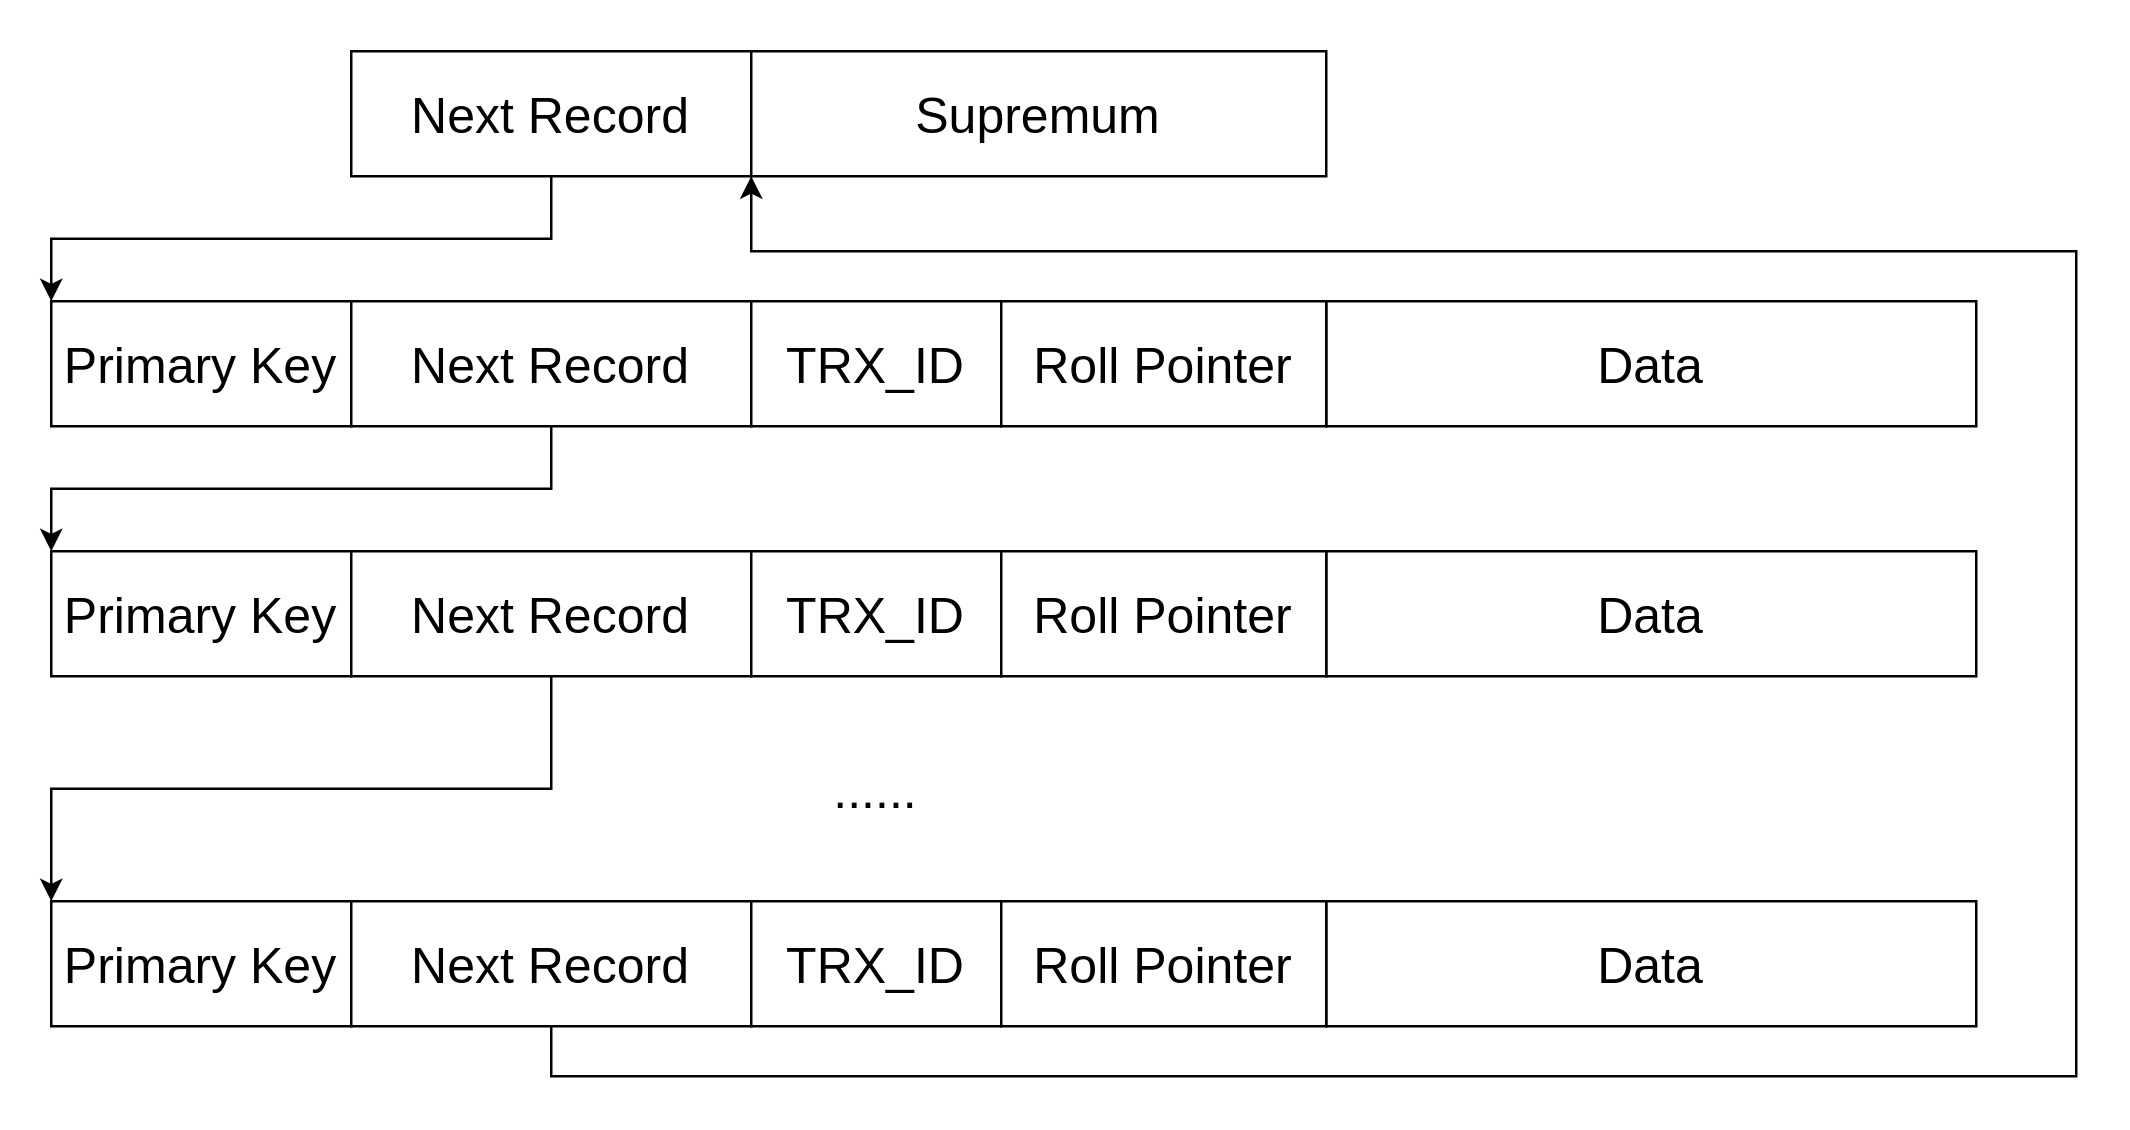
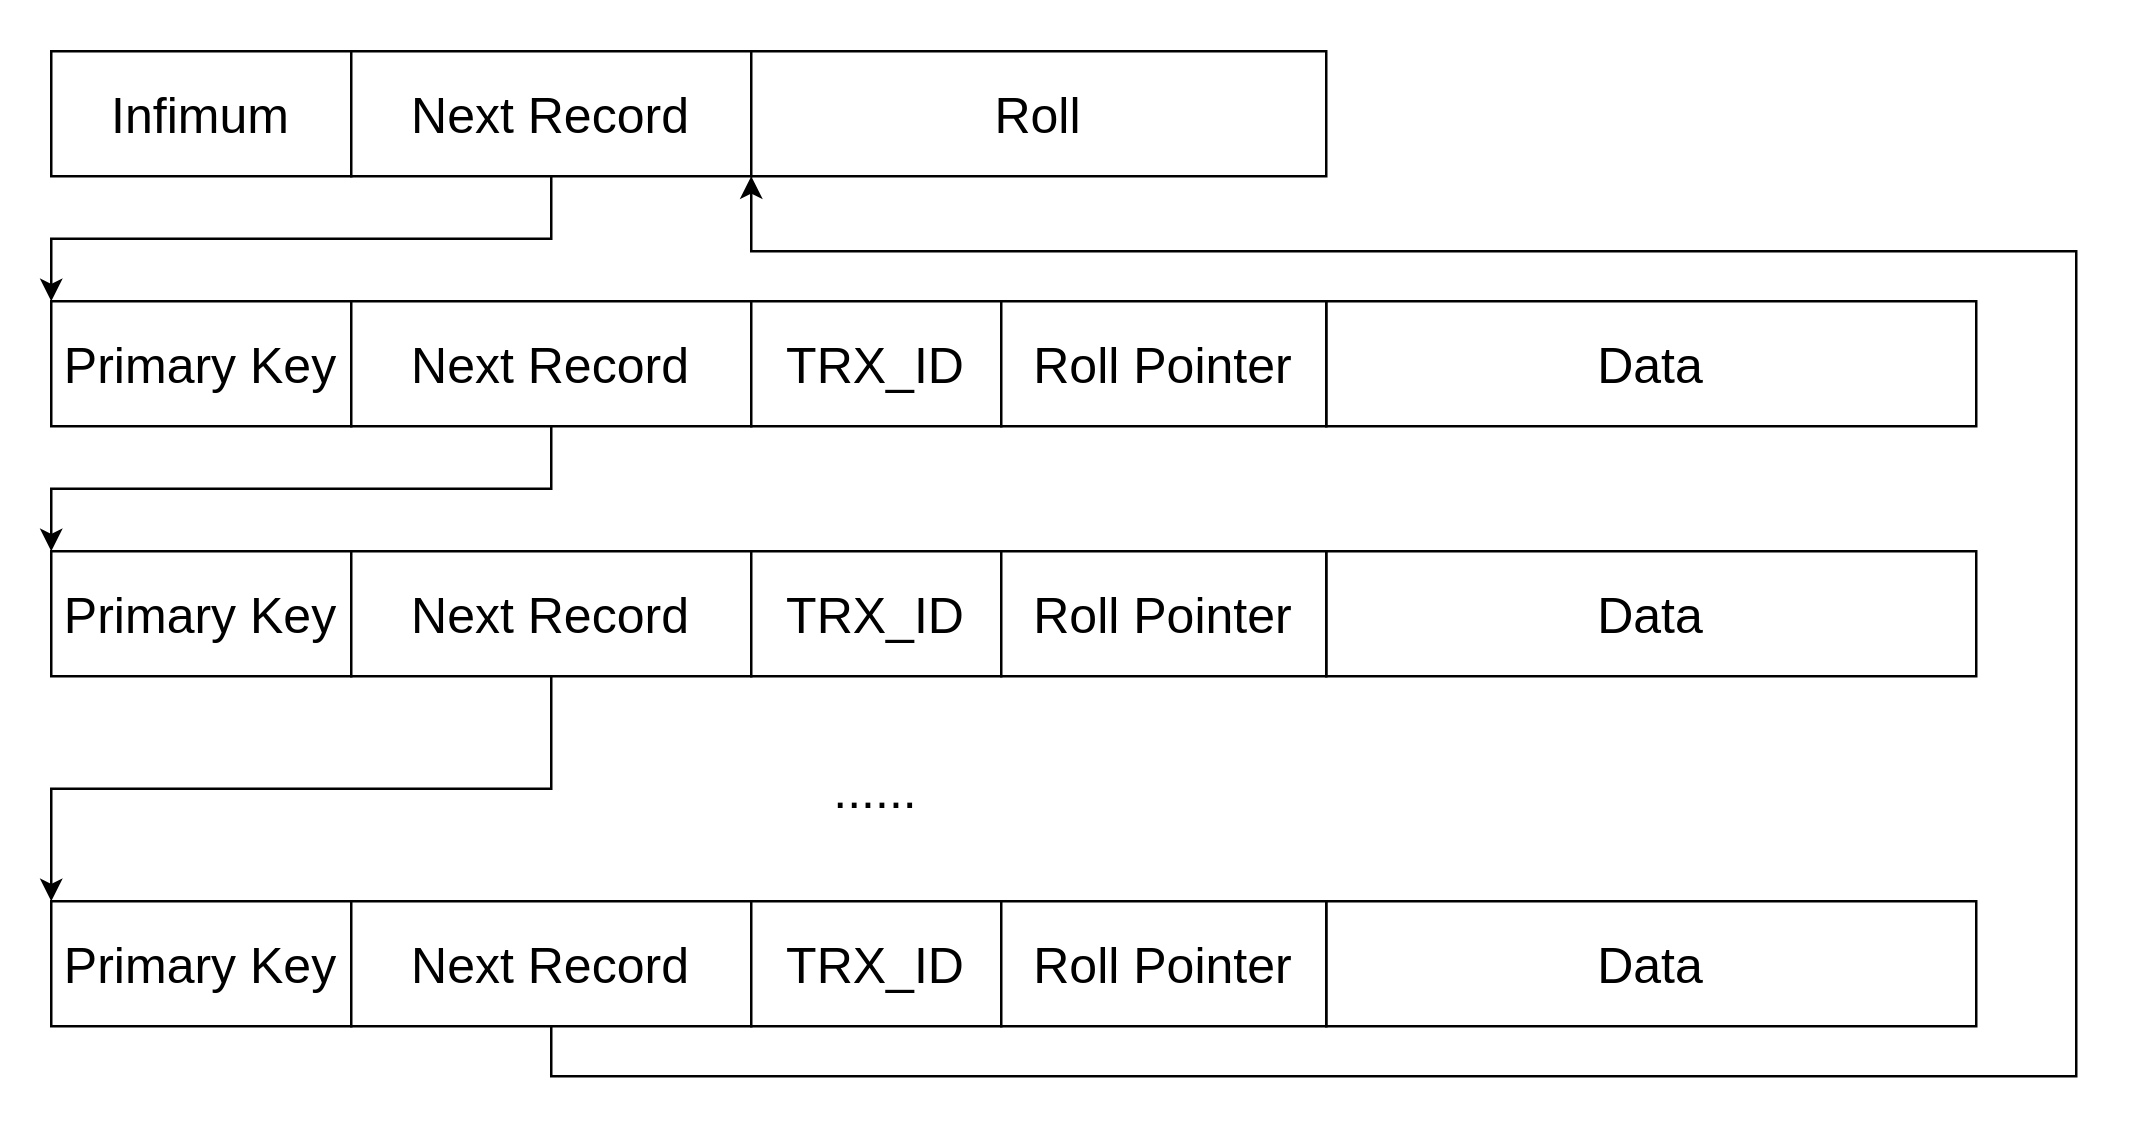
node "Infimum": added
node "Supremum": label "Supremum" -> "Roll"
